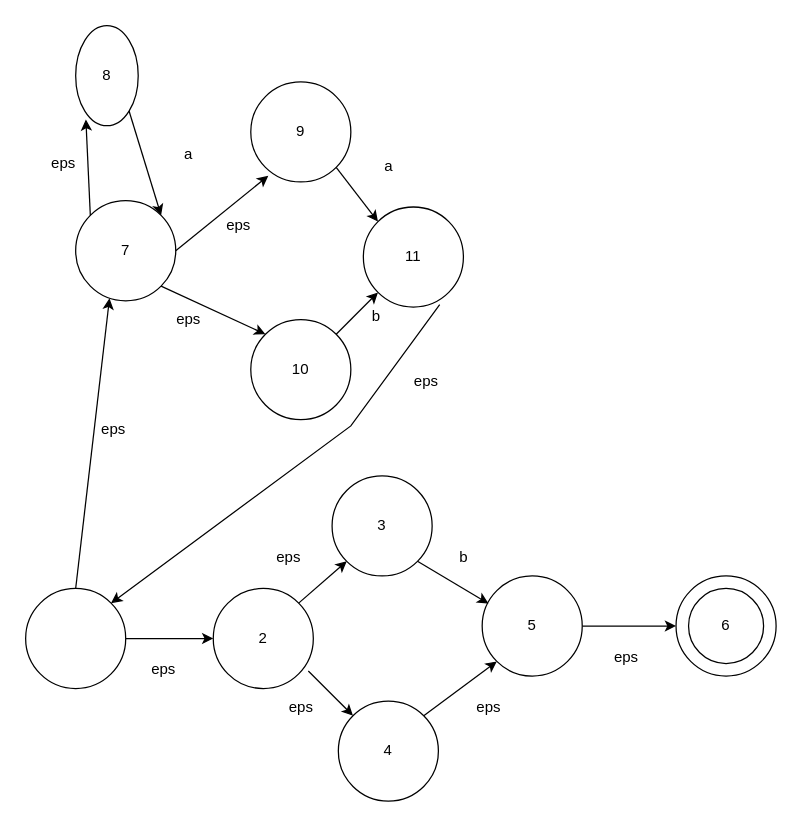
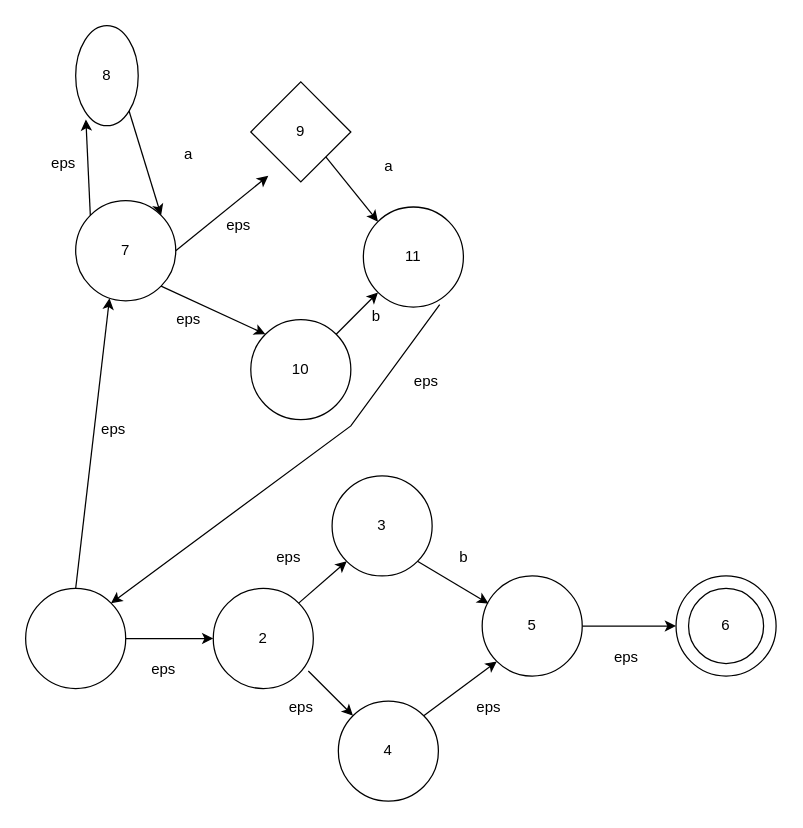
node "9": shape ellipse -> diamond
